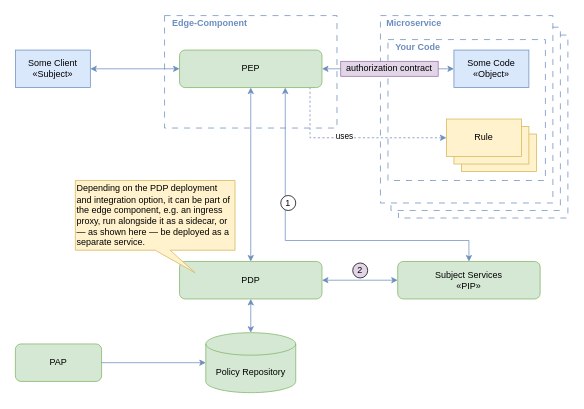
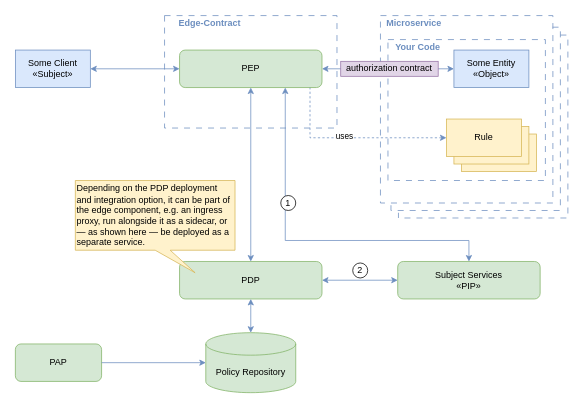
node "Edge-Component": label "Edge-Component" -> "Edge-Contract"
node "Some Code «Object»": label "Some Code «Object»" -> "Some Entity «Object»"
node "2": fillcolor #e1d5e7 -> #ffffff
